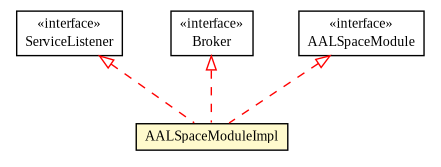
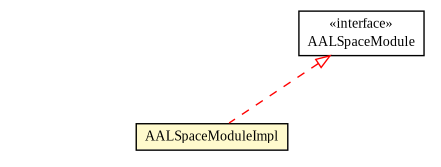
node "ServiceListener": removed
node "Broker": removed
